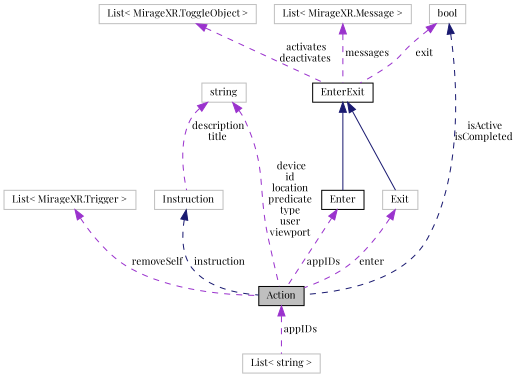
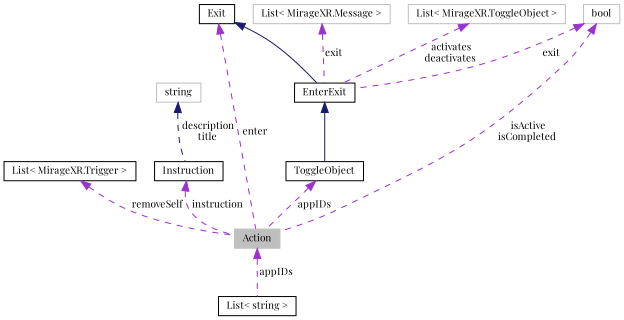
edge "EnterExit" -> "List< MirageXR.Message >": label " messages" -> " exit"
edge "Instruction" -> "string": color darkorchid3 -> midnightblue
edge "Exit" -> "EnterExit": reversed
edge "Action" -> "string": removed, label "device id location predicate type user viewport"
node "List< MirageXR.Trigger >": color grey75 -> black
node "Instruction": color grey75 -> black
node "Enter": label "Enter" -> "ToggleObject"
node "Exit": color grey75 -> black
edge "Action" -> "bool": color midnightblue -> darkorchid3
edge "Action" -> "Instruction": color midnightblue -> darkorchid3
node "Action": color black -> grey75
node "List< string >": color grey75 -> black
